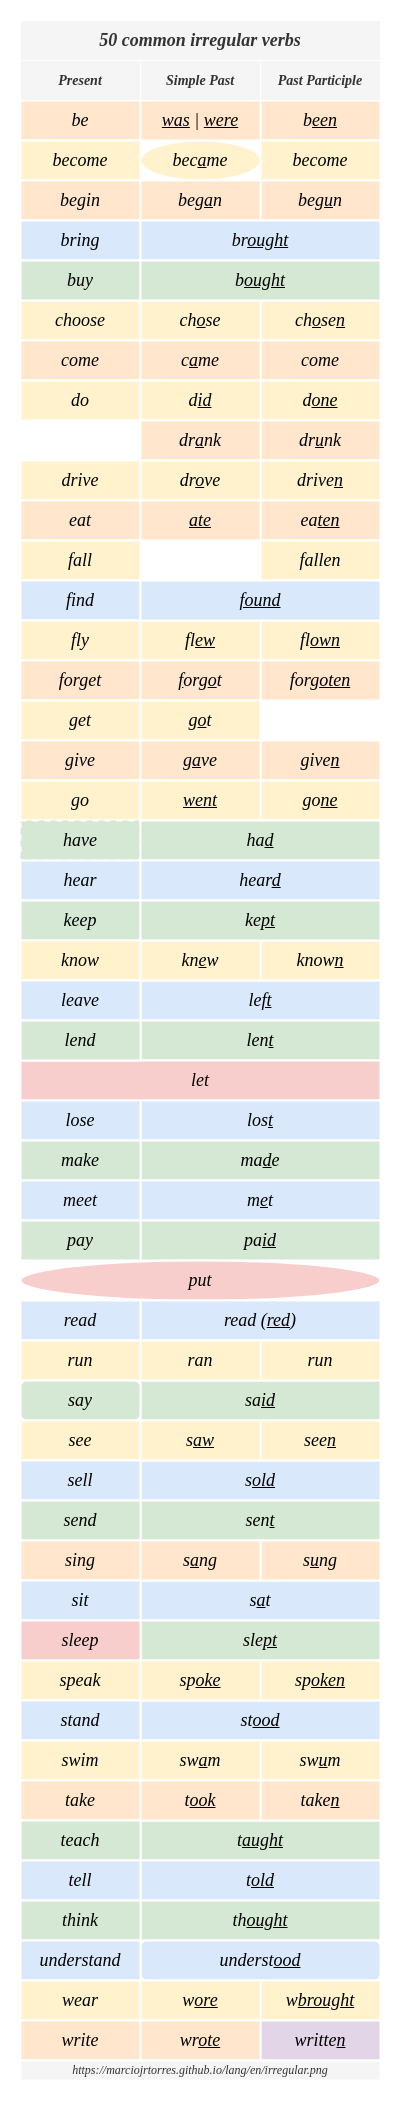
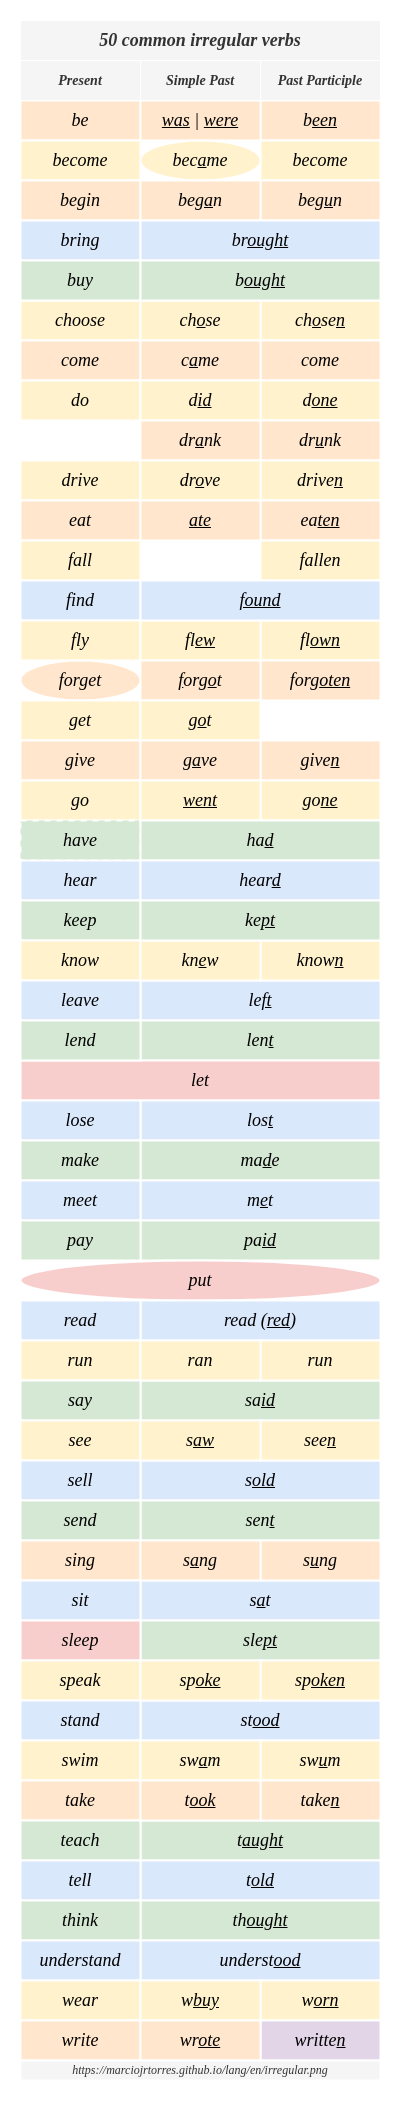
node "forget": shape rectangle -> ellipse
node "say": shape rounded rectangle -> rectangle
node "understood": shape rounded rectangle -> rectangle
node "wore": label "wore" -> "wbuy"
node "wbrought": label "wbrought" -> "worn"
